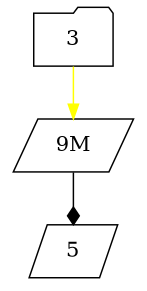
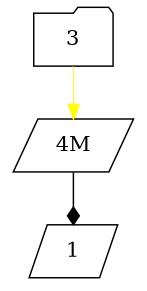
node "9M": label "9M" -> "4M"
node "5": label "5" -> "1"
